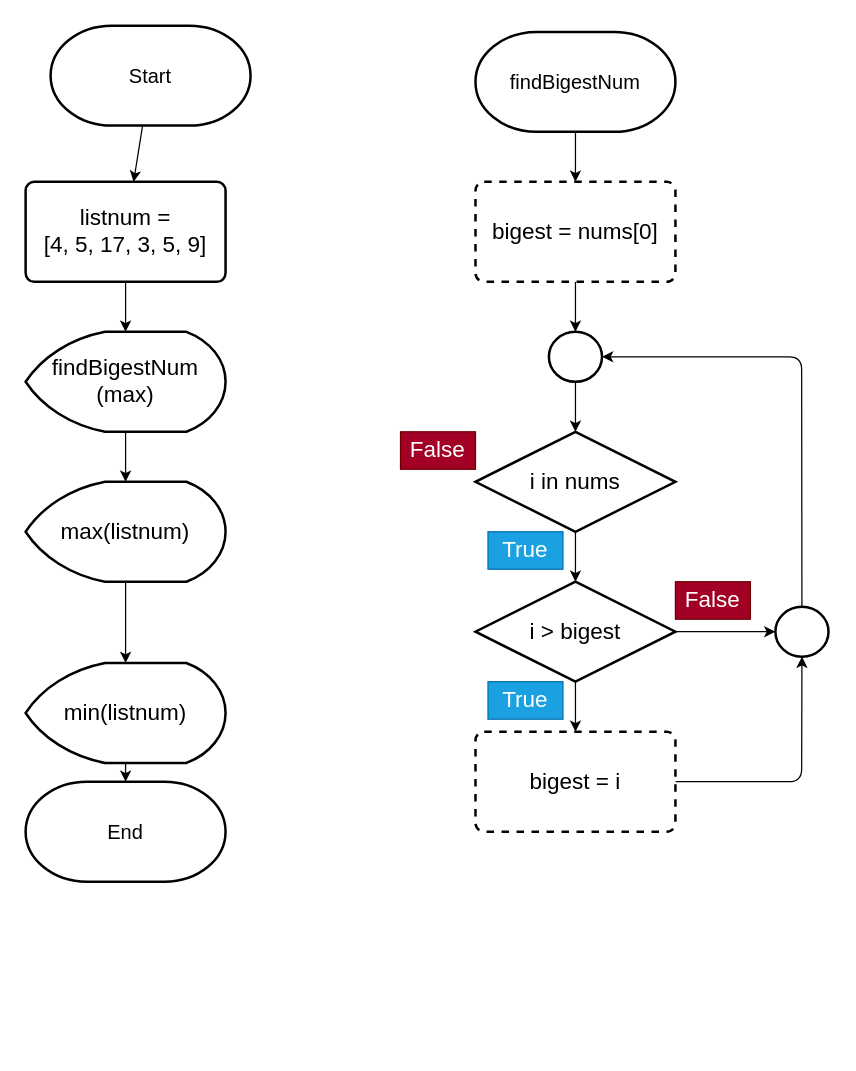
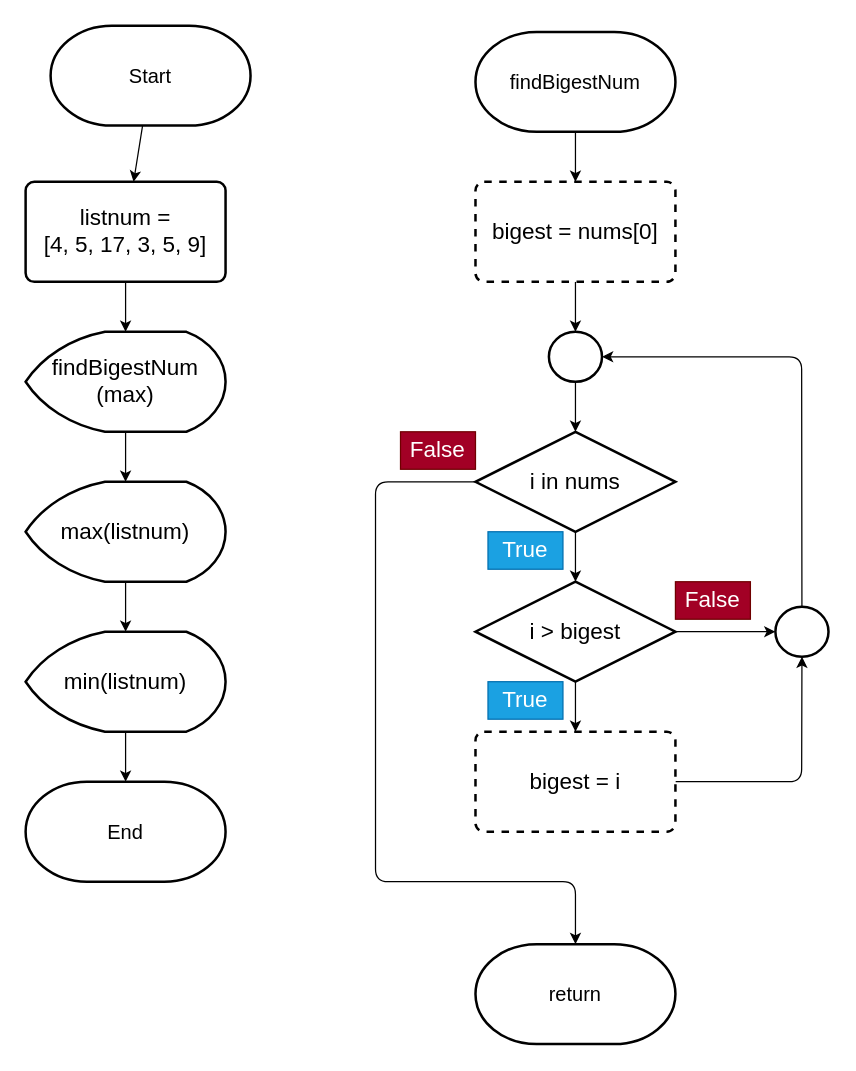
node "min(listnum)": moved (126, 713) -> (126, 682)
edge "i in nums" -> "return": added
node "return": added
